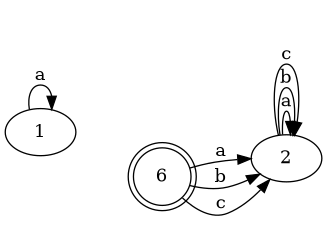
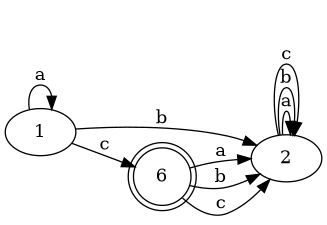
edge "1" -> "2": added, label "b"
edge "1" -> "6": added, label "c"
